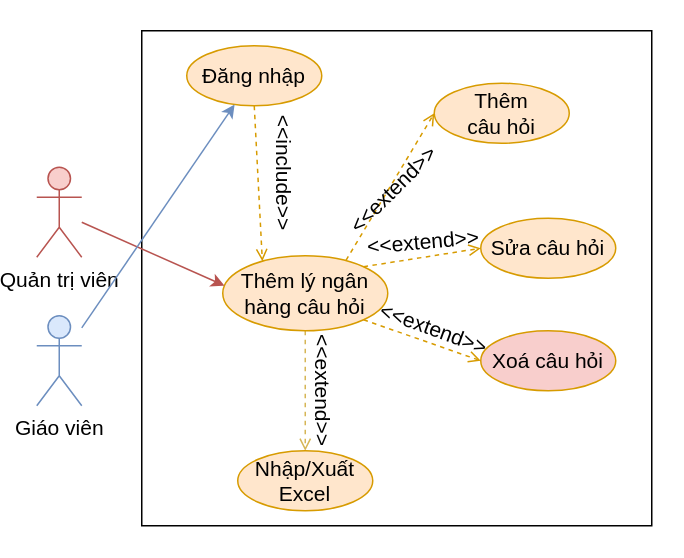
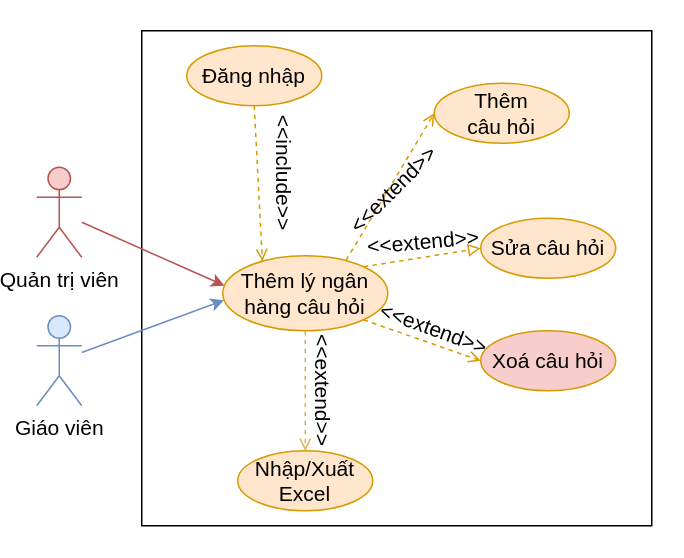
edge "Giáo viên" -> "Đăng nhập": now "Giáo viên" -> "Thêm lý ngân hàng câu hỏi"
edge "Thêm lý ngân hàng câu hỏi" -> "Sửa câu hỏi": arrowhead open -> block
